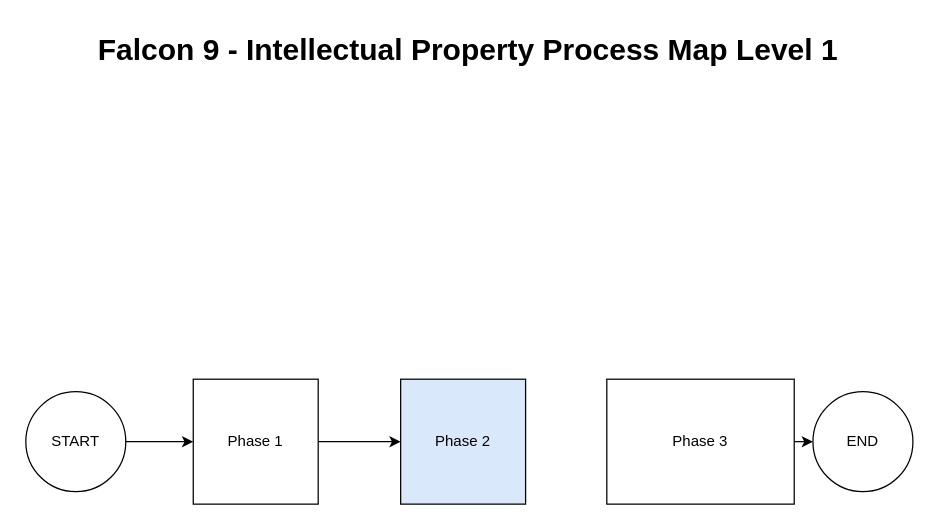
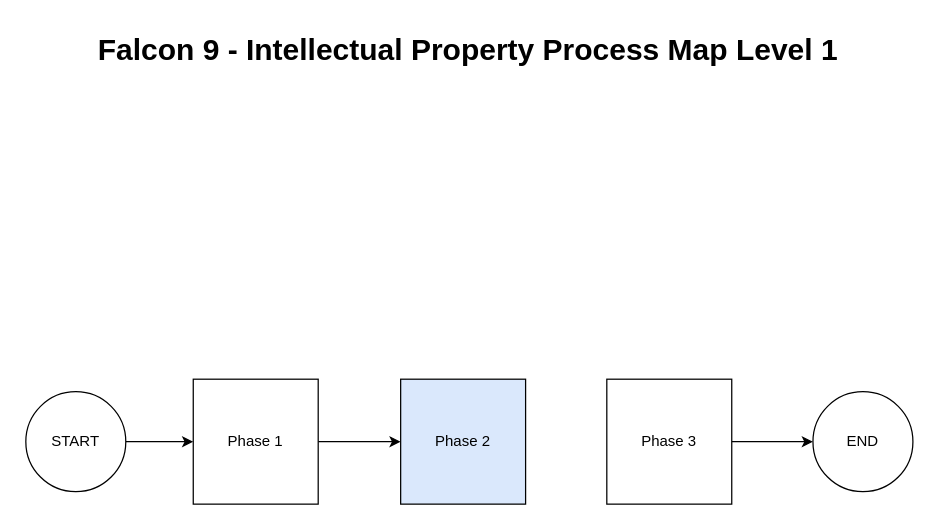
node "Phase 3": size 188x125 -> 125x125
